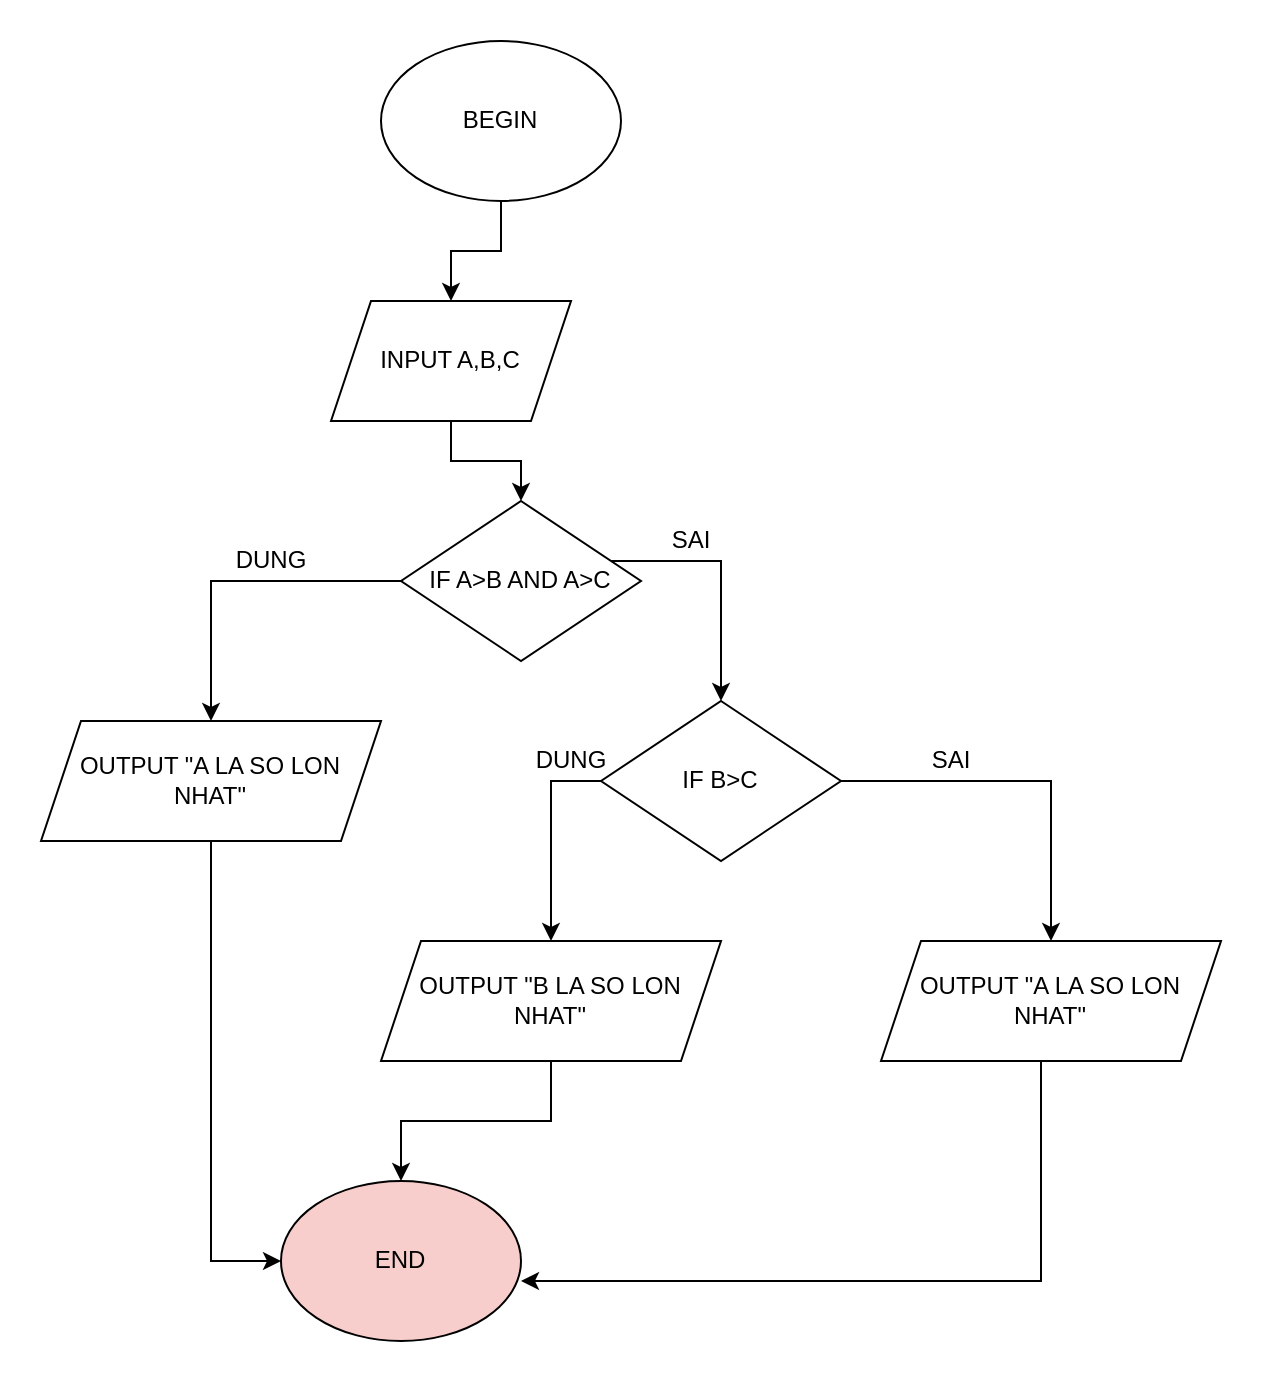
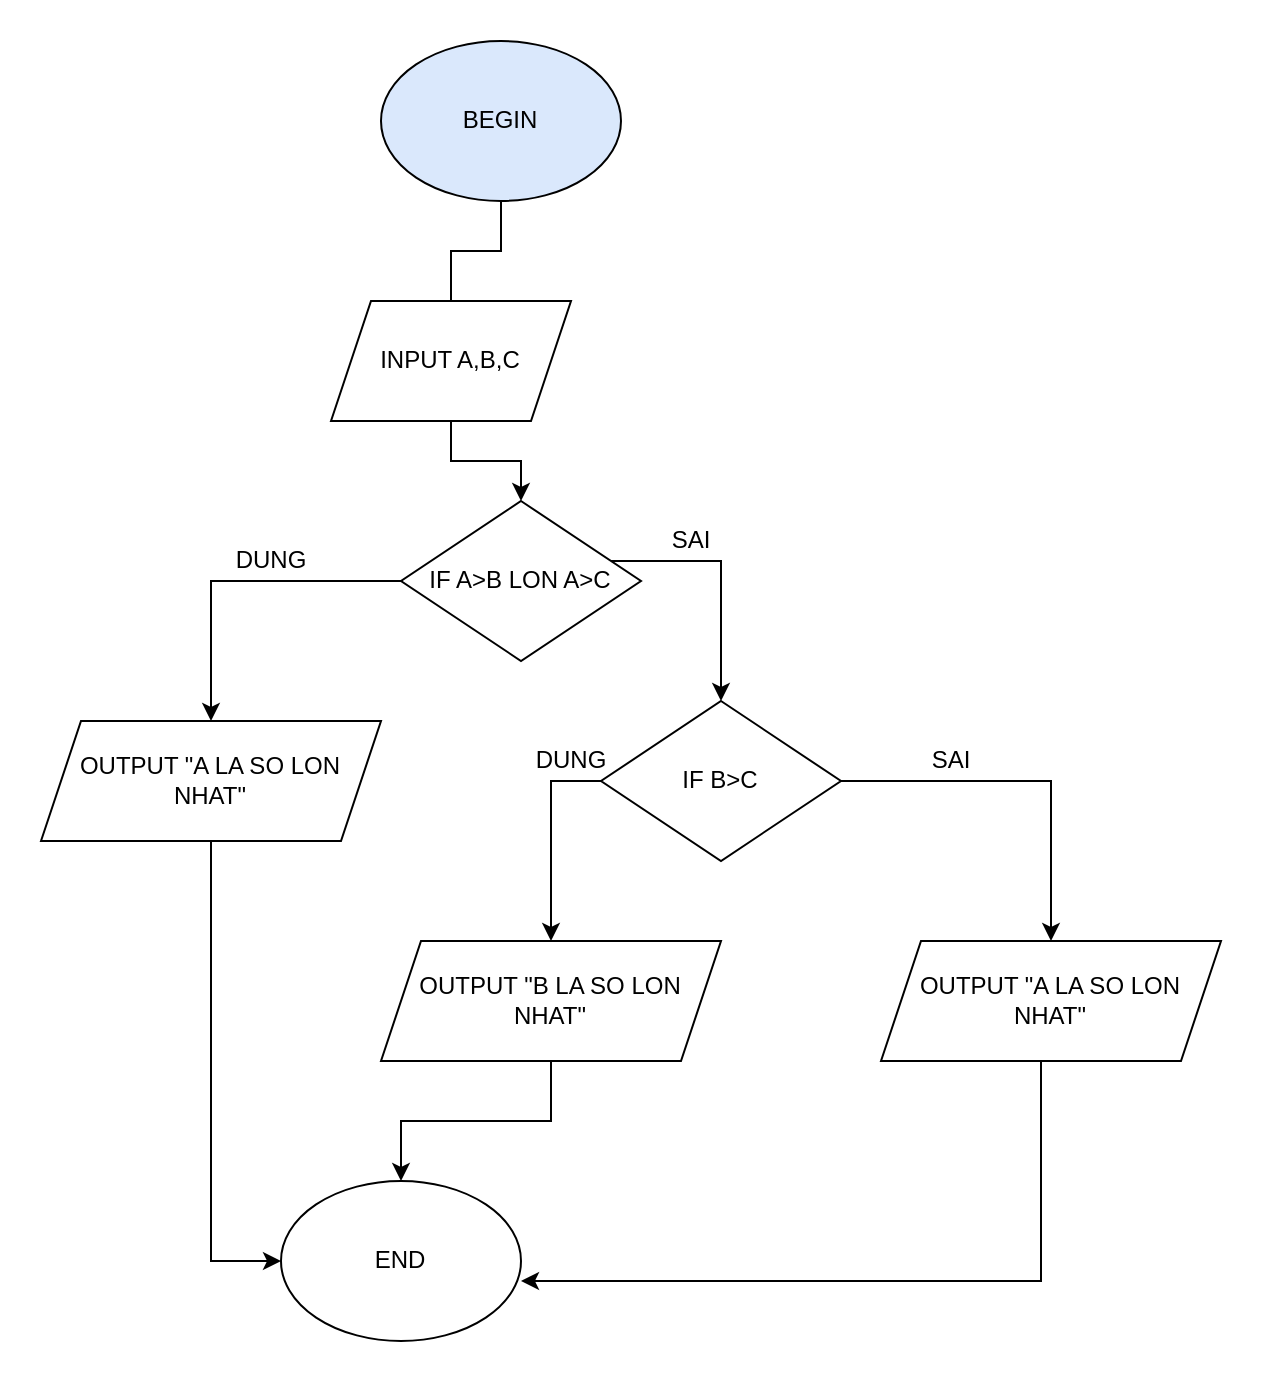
node "BEGIN": fillcolor #ffffff -> #dae8fc
edge "BEGIN" -> "INPUT A,B,C": arrowhead classic -> none
node "IF A>B AND A>C": label "IF A>B AND A>C" -> "IF A>B LON A>C"
node "END": fillcolor #f8cecc -> #ffffff
